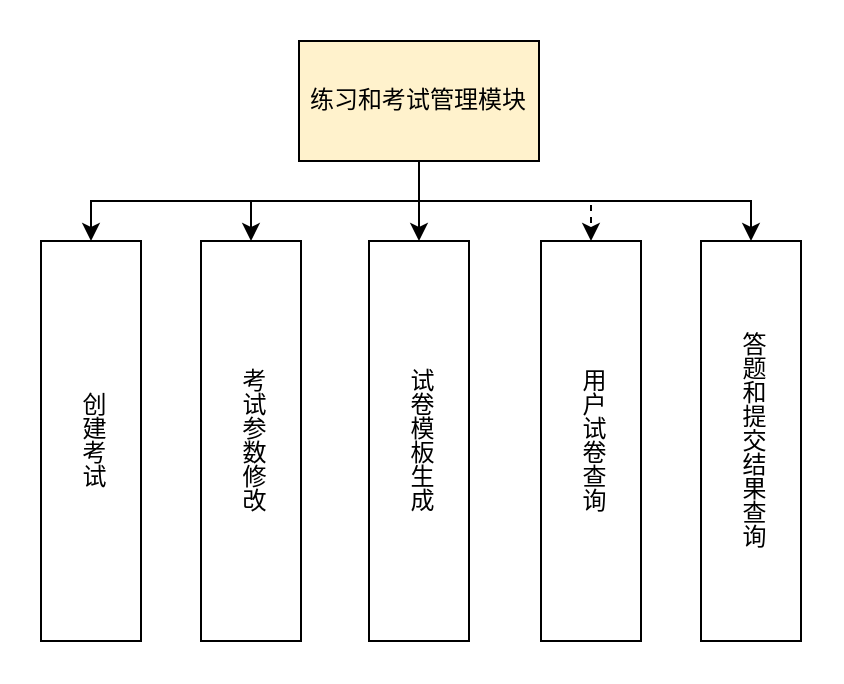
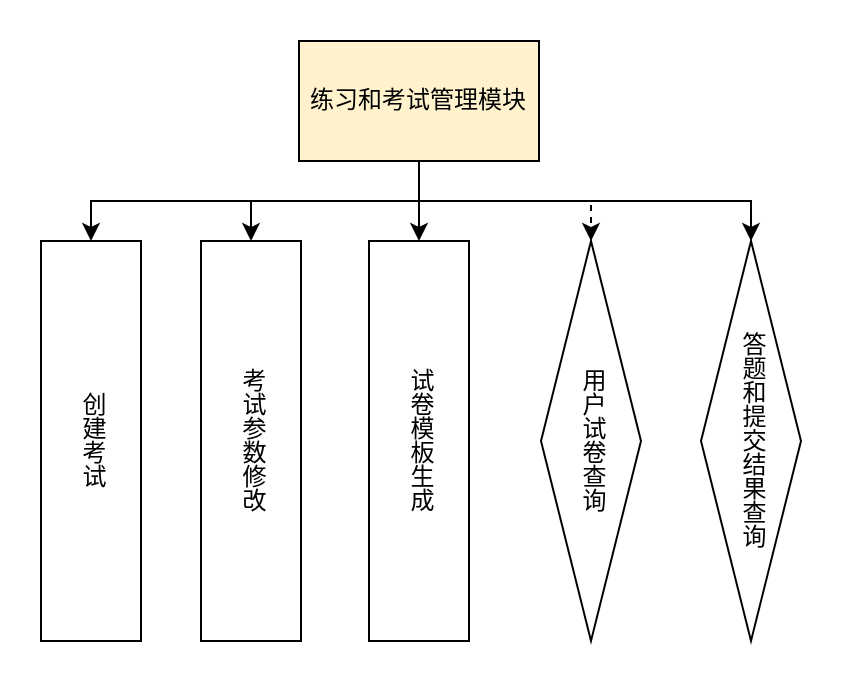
node "用户试卷查询": shape rectangle -> diamond
node "答题和提交结果查询": shape rectangle -> diamond
